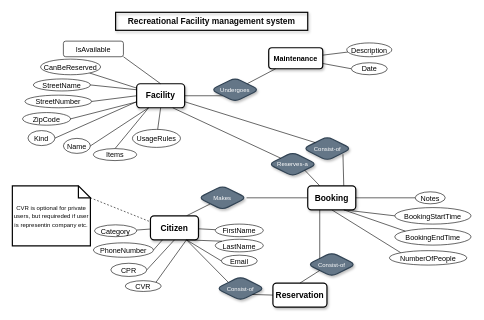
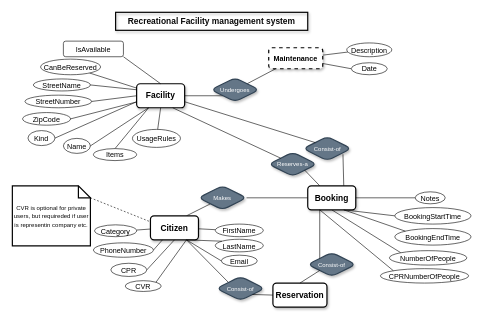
node "Maintenance": style solid -> dashed
edge "Booking" -- "CPRNumberOfPeople": added
node "CPRNumberOfPeople": added
